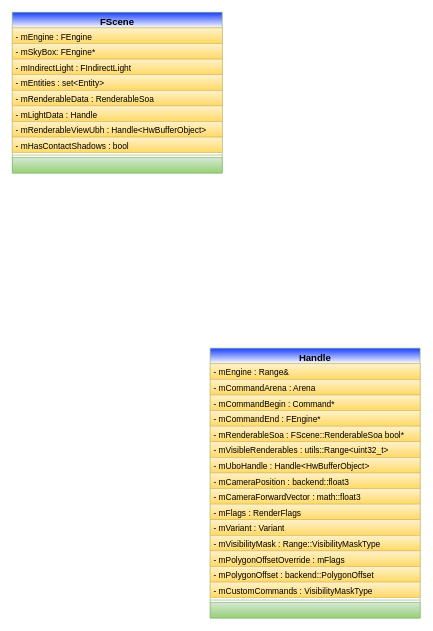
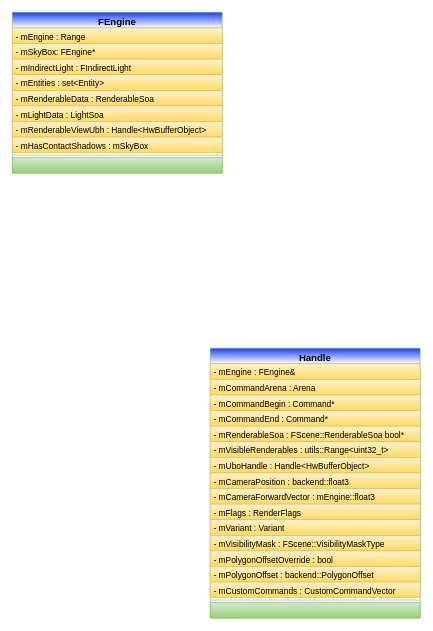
node "FScene": label "FScene" -> "FEngine"
node "- mEngine : FEngine": label "- mEngine : FEngine" -> "- mEngine : Range"
node "- mLightData : Handle": label "- mLightData : Handle" -> "- mLightData : LightSoa"
node "- mHasContactShadows : bool": label "- mHasContactShadows : bool" -> "- mHasContactShadows : mSkyBox"
node "- mEngine : Range&": label "- mEngine : Range&" -> "- mEngine : FEngine&"
node "- mCommandEnd : FEngine*": label "- mCommandEnd : FEngine*" -> "- mCommandEnd : Command*"
node "- mCameraForwardVector : math::float3": label "- mCameraForwardVector : math::float3" -> "- mCameraForwardVector : mEngine::float3"
node "- mVisibilityMask : Range::VisibilityMaskType": label "- mVisibilityMask : Range::VisibilityMaskType" -> "- mVisibilityMask : FScene::VisibilityMaskType"
node "- mPolygonOffsetOverride : mFlags": label "- mPolygonOffsetOverride : mFlags" -> "- mPolygonOffsetOverride : bool"
node "- mCustomCommands : VisibilityMaskType": label "- mCustomCommands : VisibilityMaskType" -> "- mCustomCommands : CustomCommandVector"
